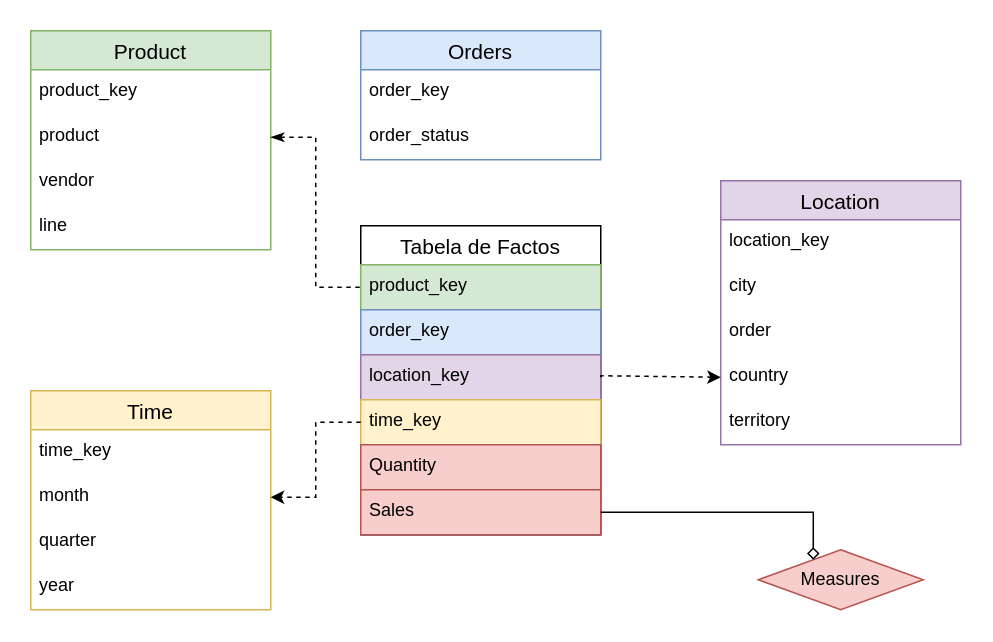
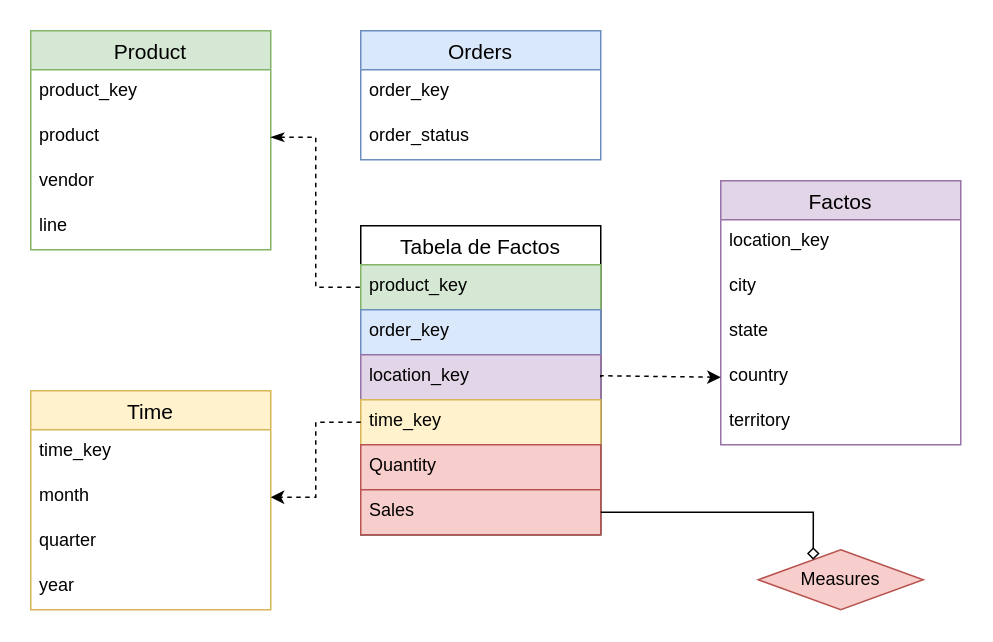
node "Location": label "Location" -> "Factos"
node "order": label "order" -> "state"
